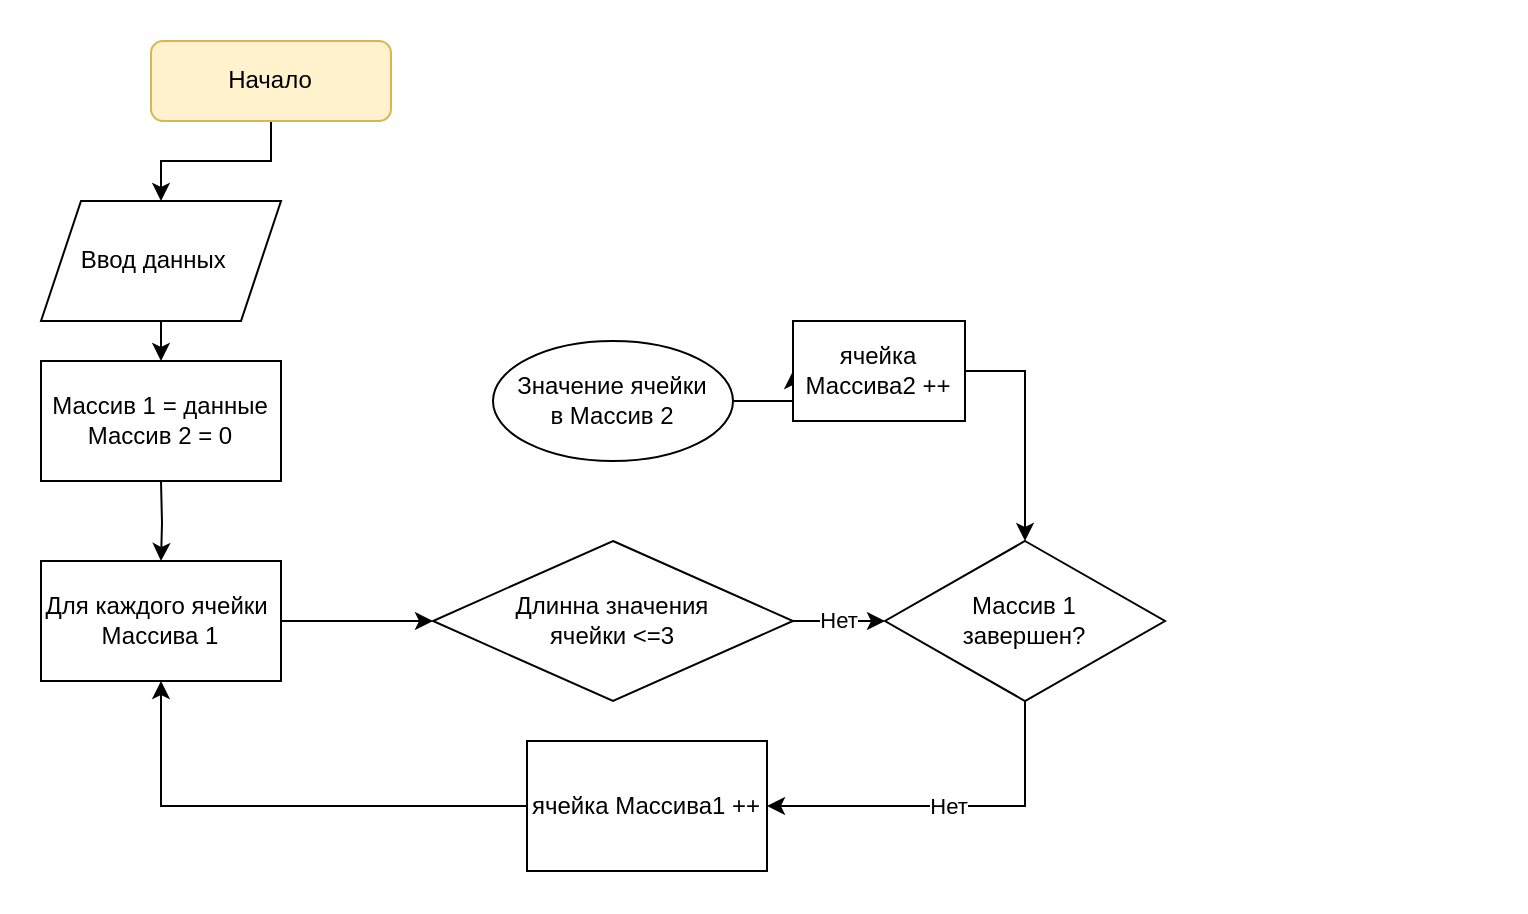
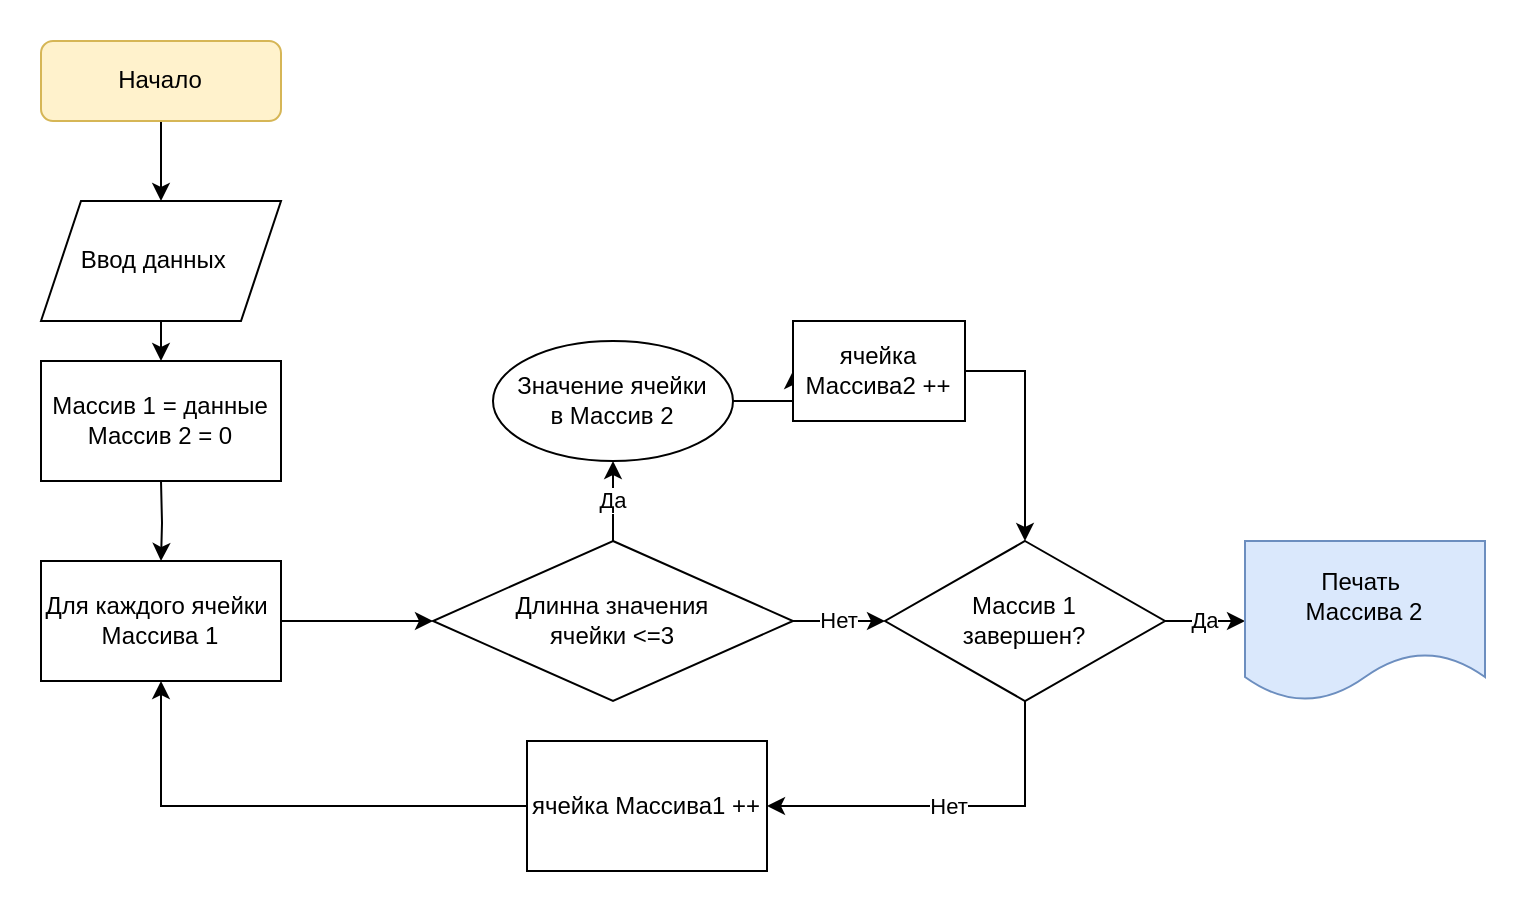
node "Начало": moved (271, 81) -> (161, 81)
edge "Длинна значения ячейки <=3" -> "Значение ячейки в Массив 2": added, label "Да"
edge "Массив 1 завершен?" -> "Печать Массива 2": added, label "Да"
node "Печать Массива 2": added
